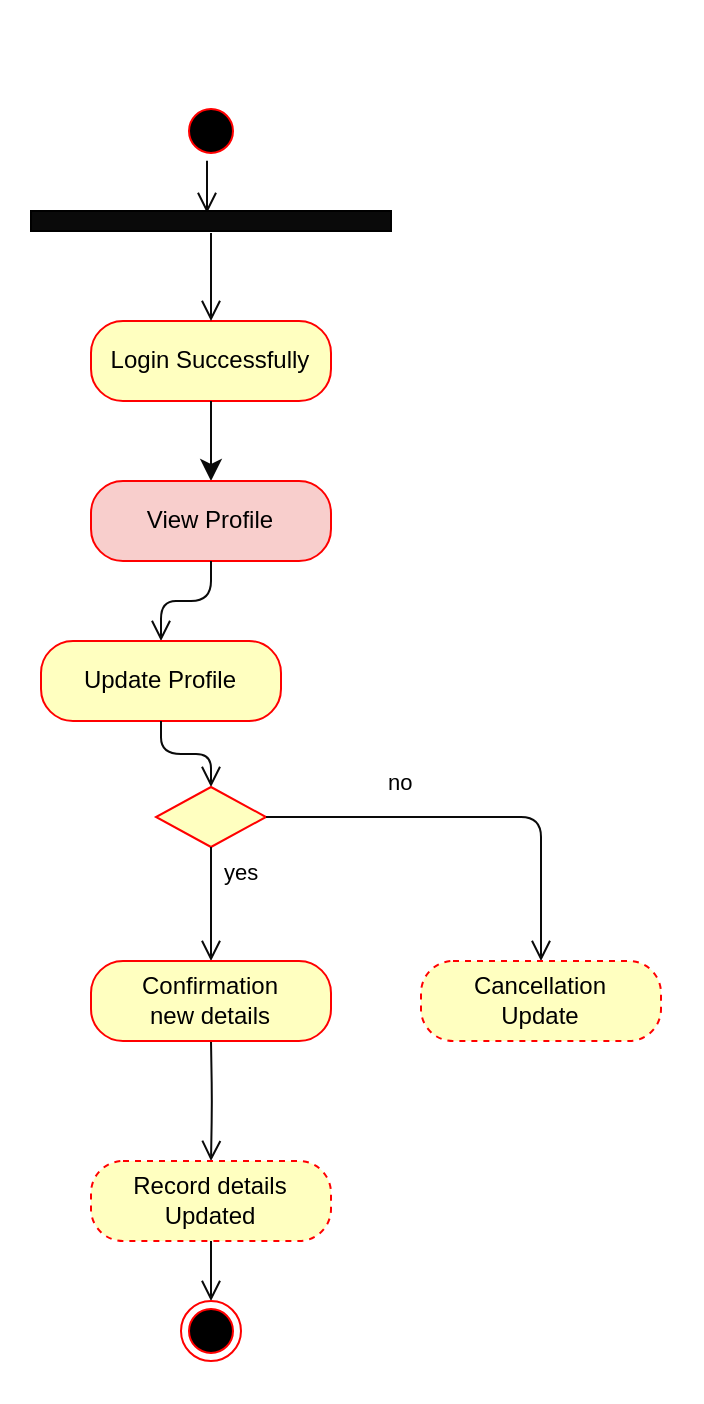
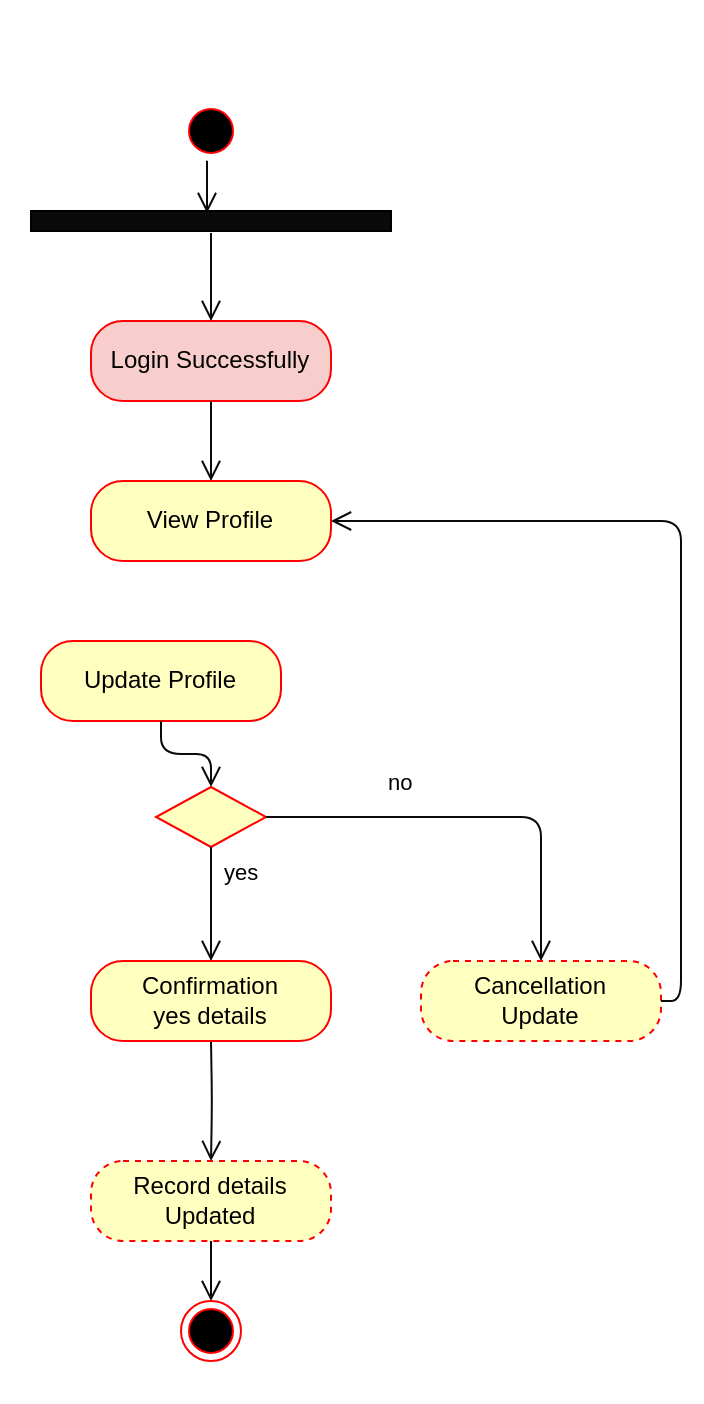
node "Login Successfully": fillcolor #ffffc0 -> #f8cecc
edge "Login Successfully" -> "View Profile": arrowhead classic -> open
node "View Profile": fillcolor #f8cecc -> #ffffc0
edge "Cancellation Update" -> "View Profile": added
edge "View Profile" -> "Update Profile": removed
node "Confirmation new details": label "Confirmation new details" -> "Confirmation yes details"
